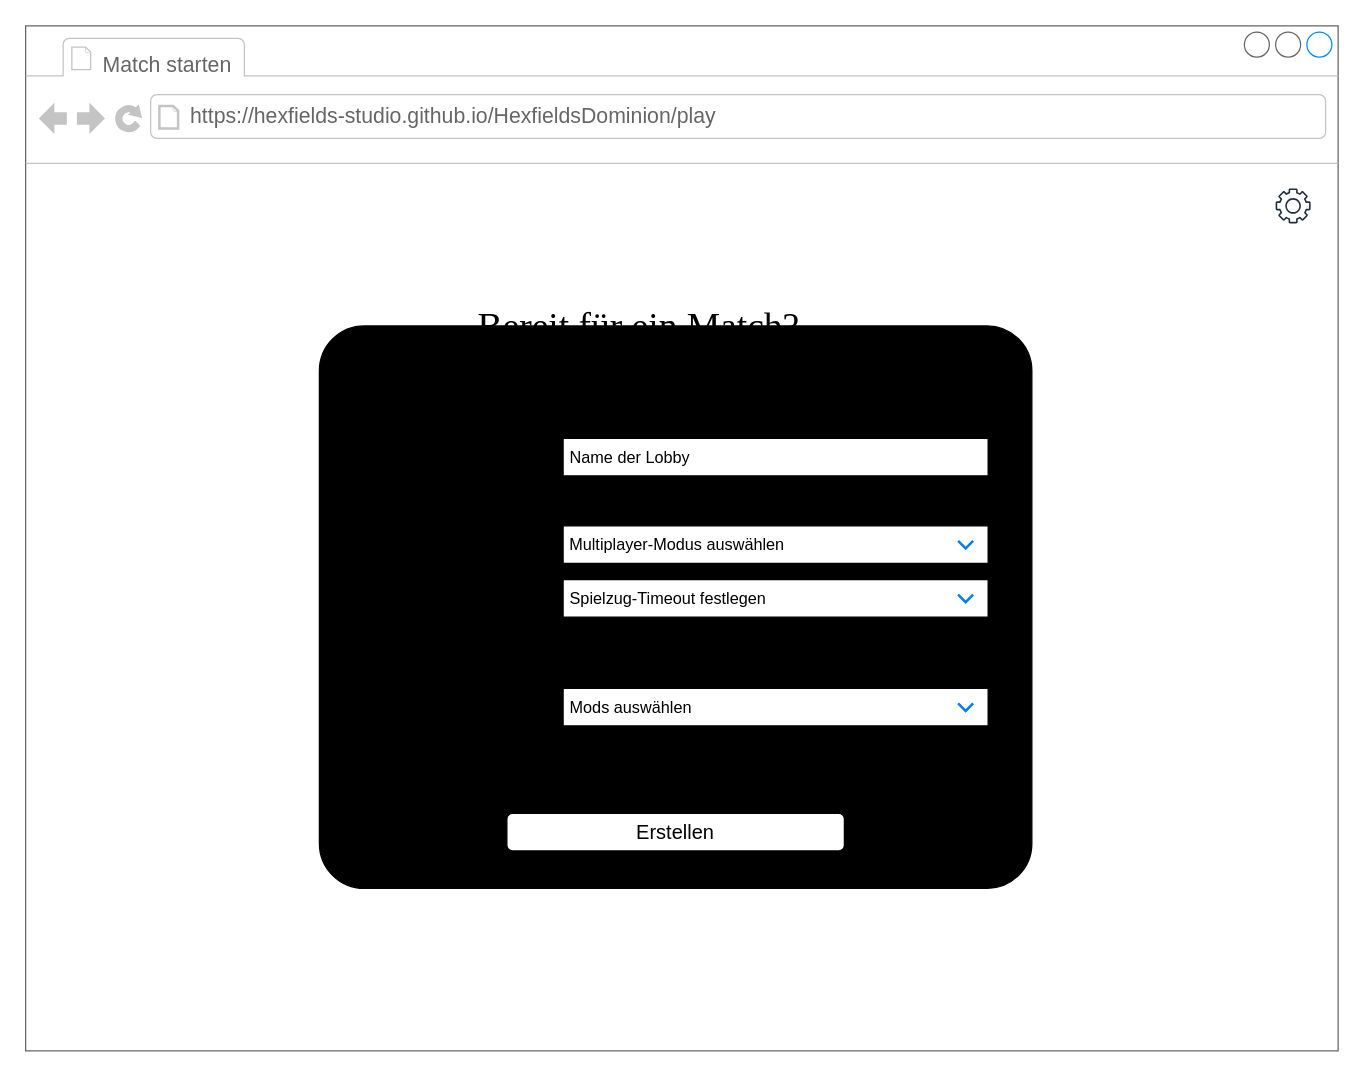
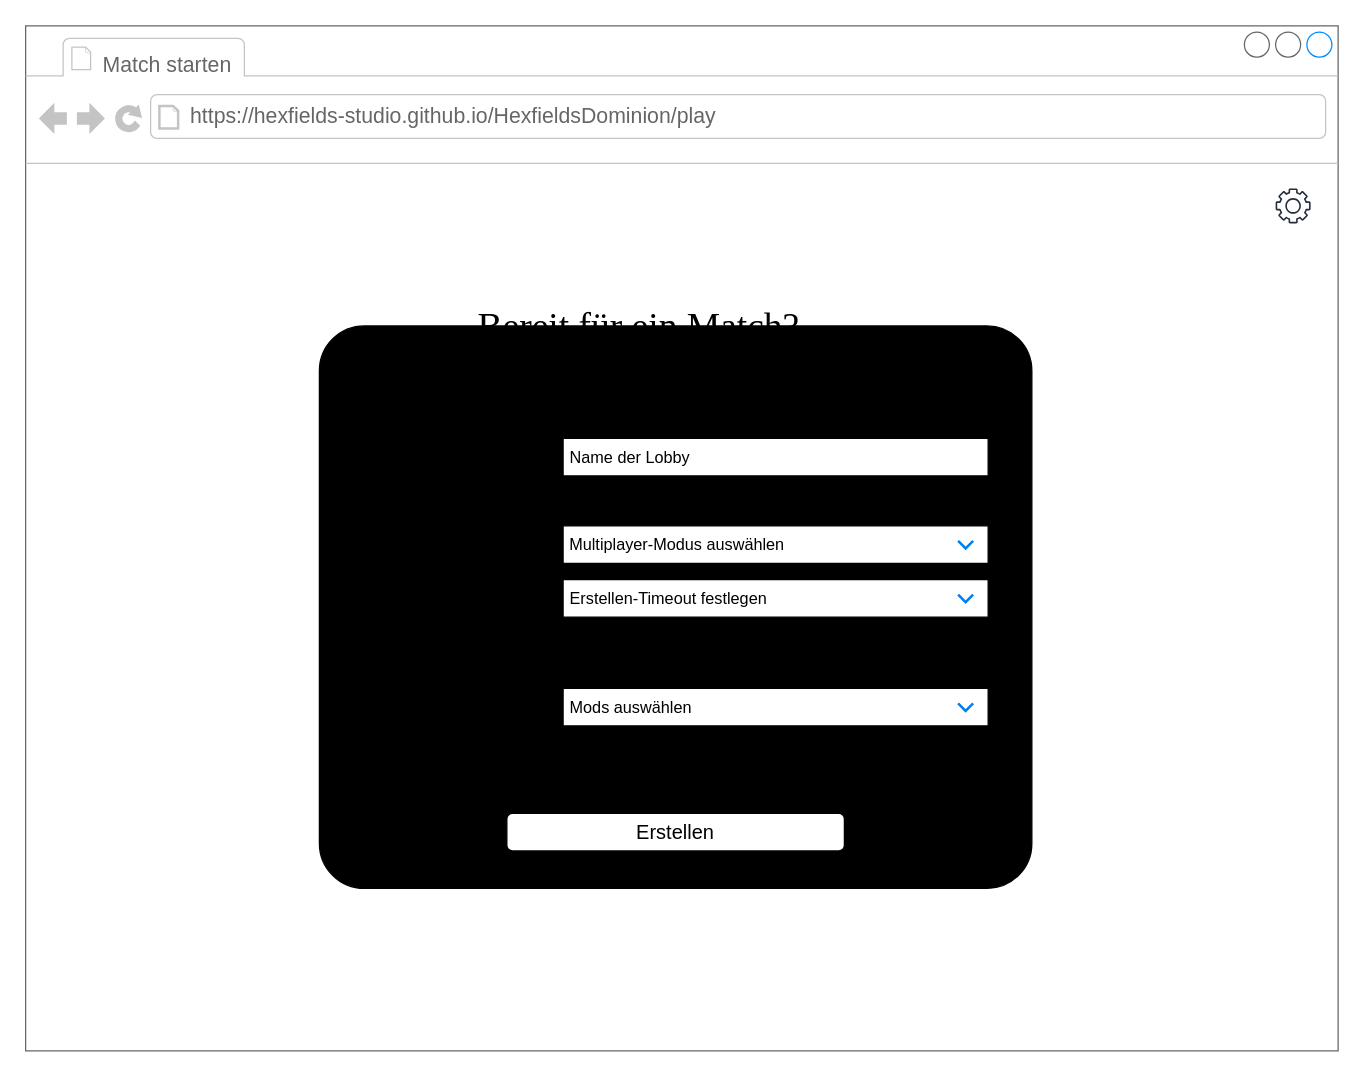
node "Spielzug-Timeout festlegen": label "Spielzug-Timeout festlegen" -> "Erstellen-Timeout festlegen"
